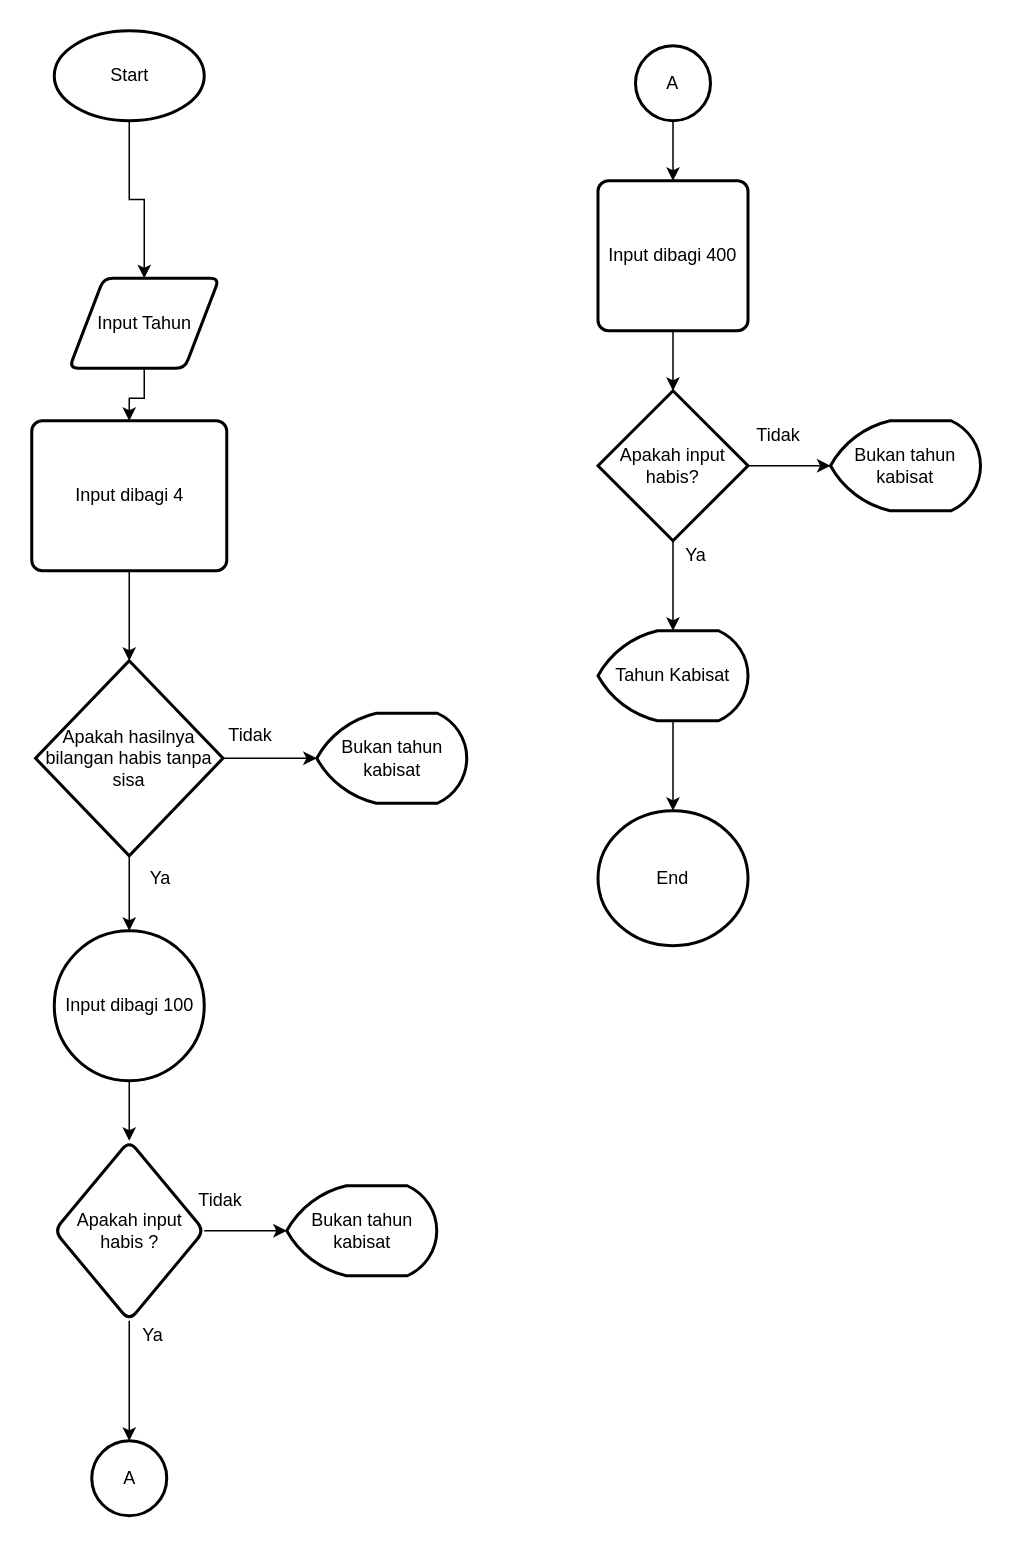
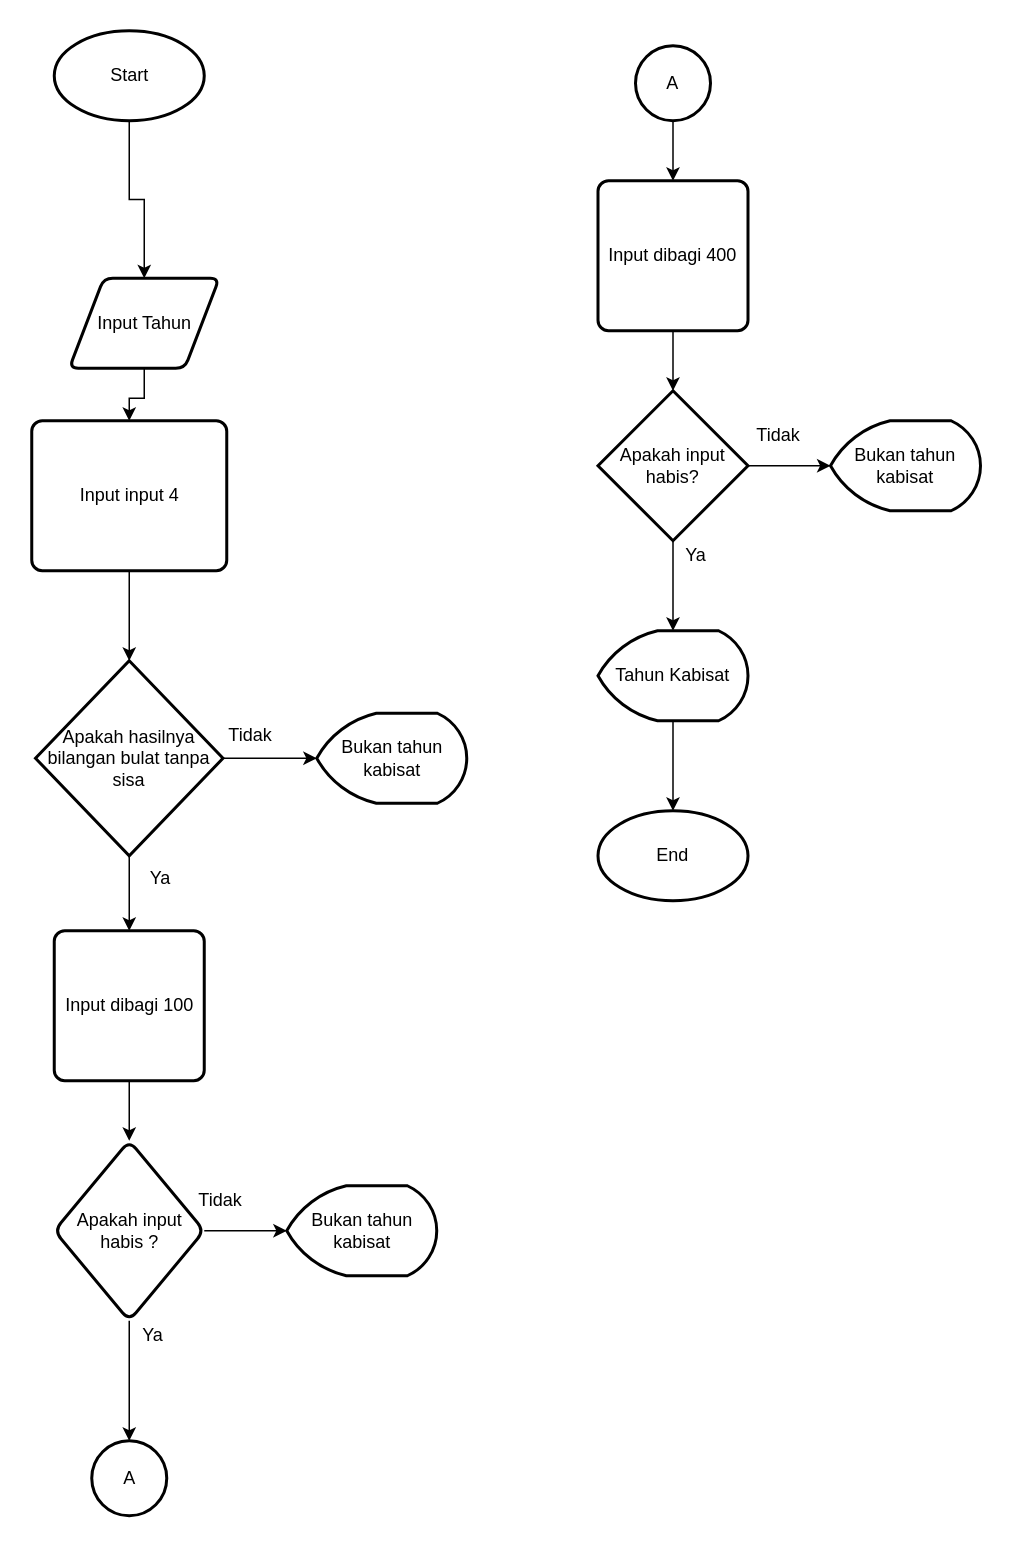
node "Input dibagi 4": label "Input dibagi 4" -> "Input input 4"
node "Apakah hasilnya bilangan habis tanpa sisa": label "Apakah hasilnya bilangan habis tanpa sisa" -> "Apakah hasilnya bilangan bulat tanpa sisa"
node "End": size 150x135 -> 150x90
node "Input dibagi 100": shape ellipse -> rounded rectangle
